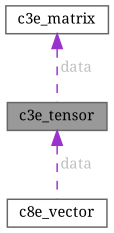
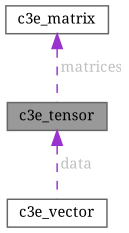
edge "c3e_tensor" -> "c3e_matrix": label " data" -> " matrices"
node "c8e_vector": label "c8e_vector" -> "c3e_vector"
